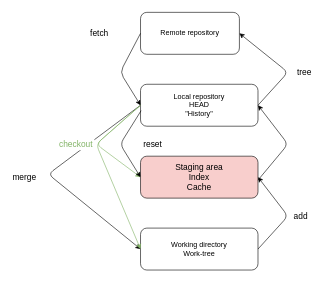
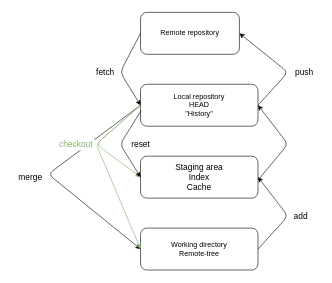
node "fetch": moved (99, 33) -> (105, 72)
node "tree": label "tree" -> "push"
node "reset": moved (153, 144) -> (141, 144)
node "merge": moved (24, 177) -> (30, 177)
node "Staging area Index Cache": fillcolor #f8cecc -> #ffffff
node "Working directory Work-tree": label "Working directory Work-tree" -> "Working directory Remote-tree"
